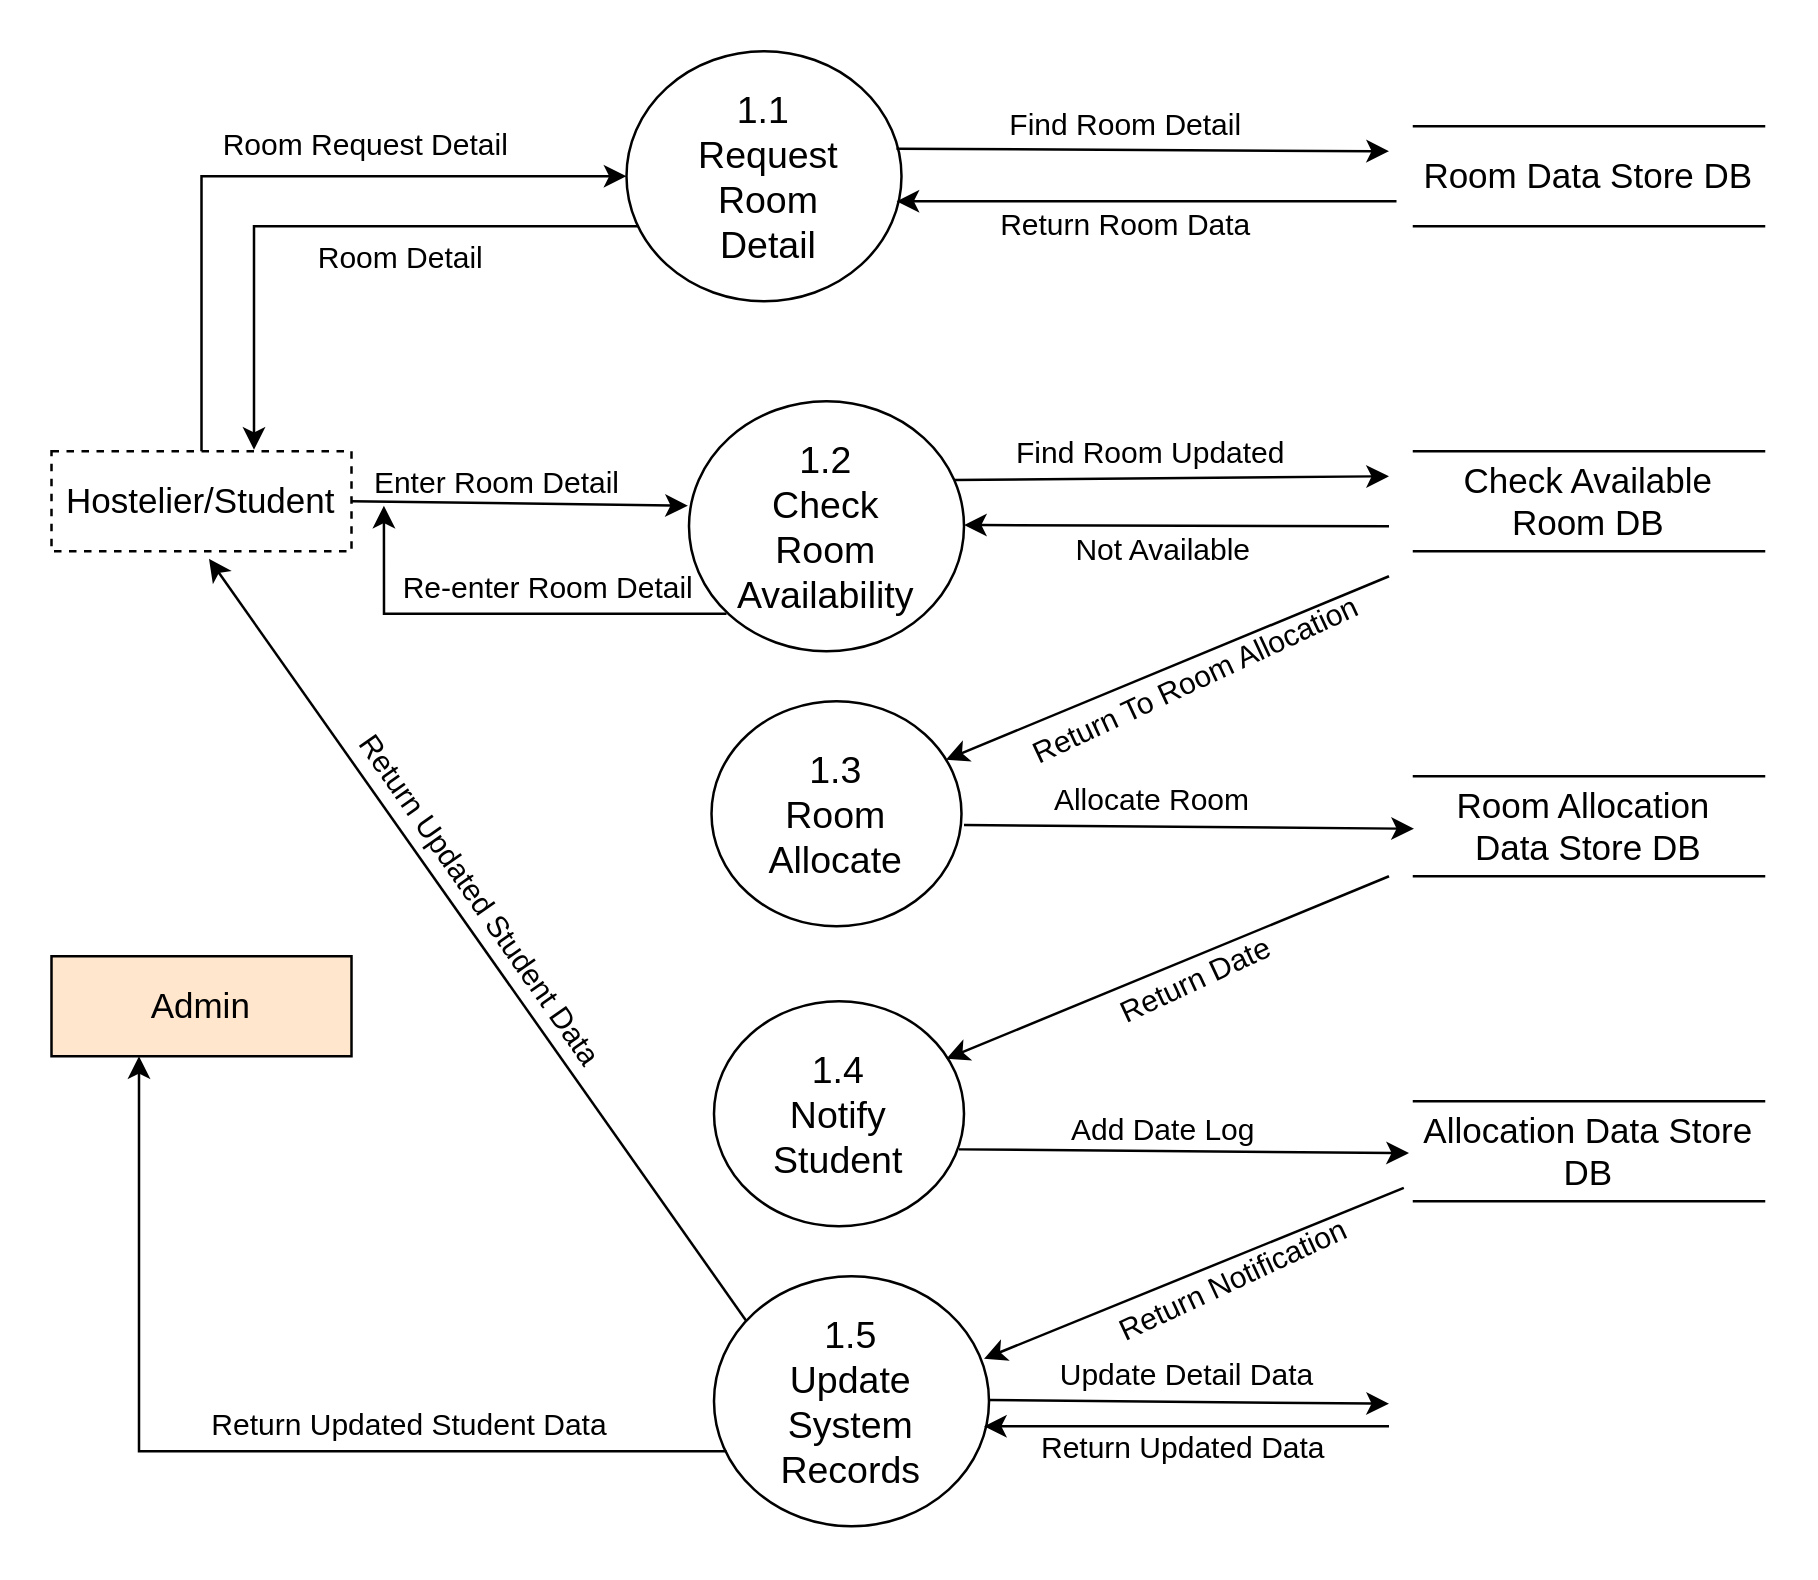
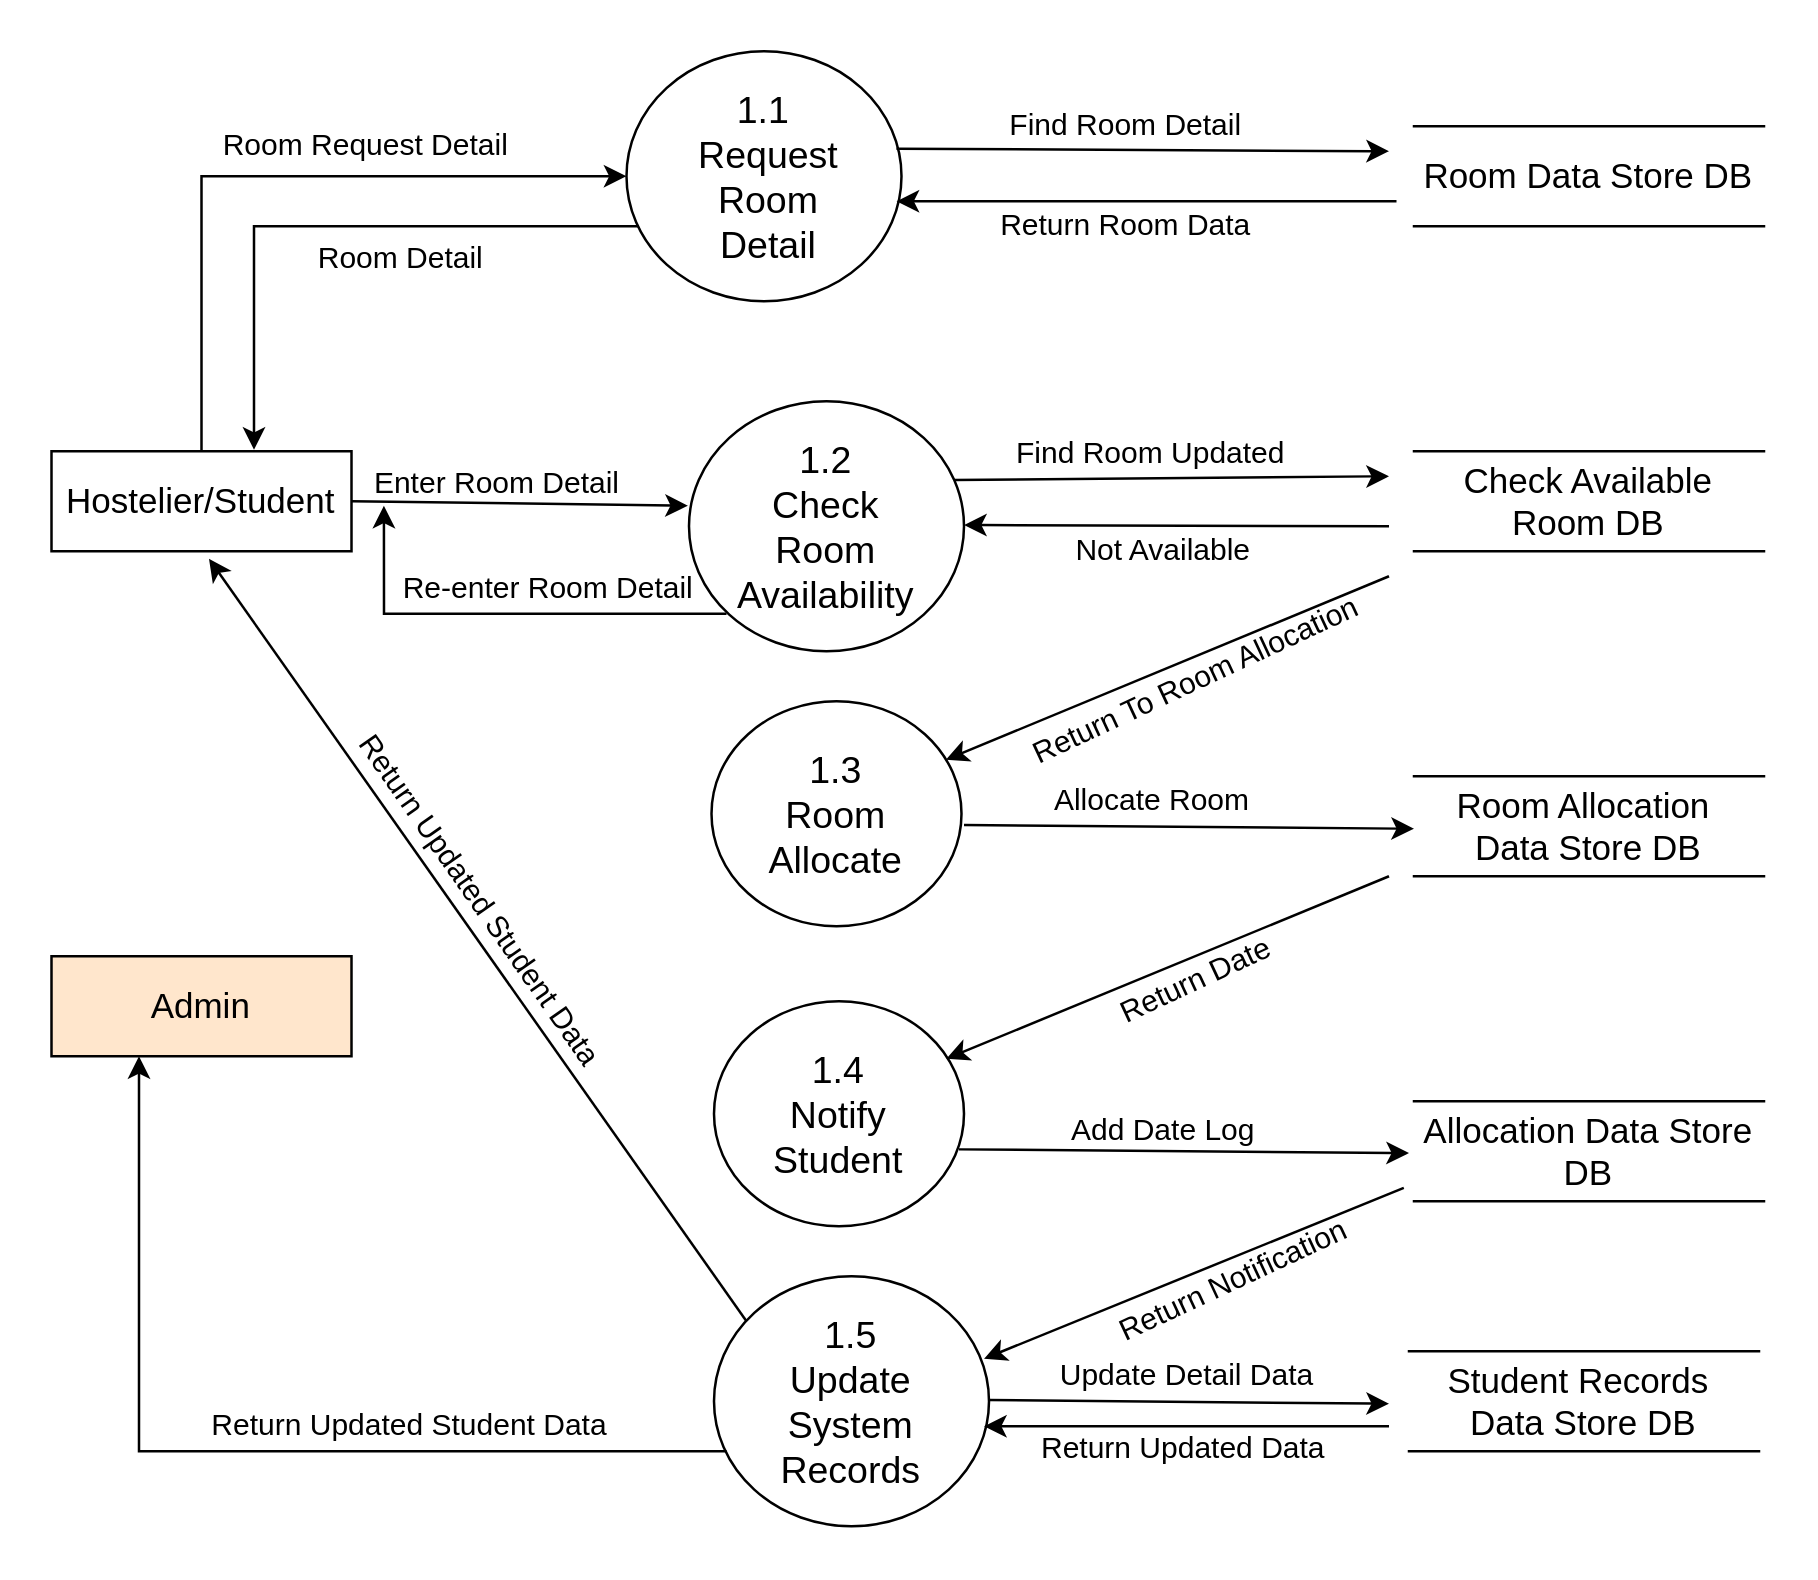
node "Hostelier/Student": style dashed -> solid
node "Student Records Data Store DB": added
